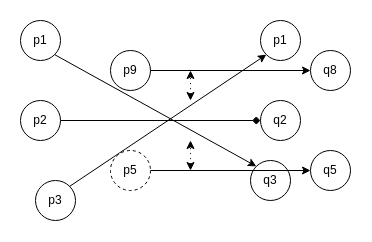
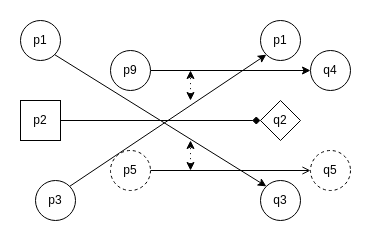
node "q8": label "q8" -> "q4"
node "p2": shape ellipse -> rectangle
node "q2": shape ellipse -> diamond
edge "p5" -> "q5": arrowhead classic -> open
node "q5": style solid -> dashed
node "q3": moved (271, 181) -> (281, 201)
